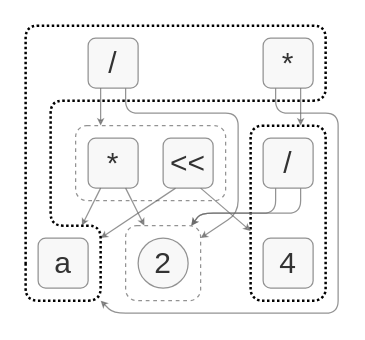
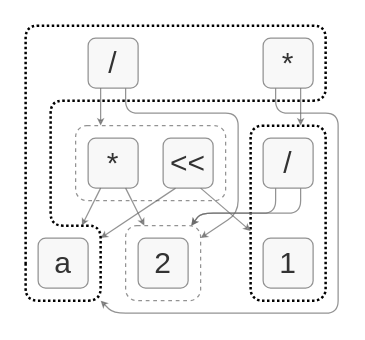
node "2": shape ellipse -> rounded rectangle
node "4": label "4" -> "1"
